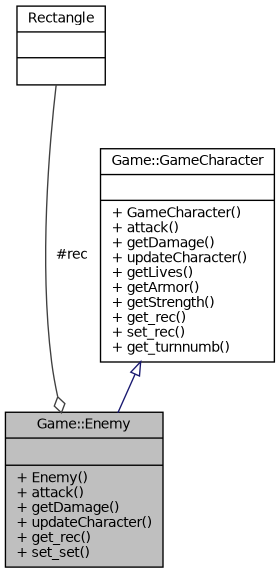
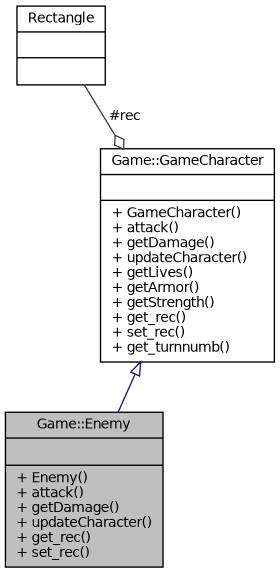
edge "Rectangle" -> "Game::Enemy": now "Rectangle" -> "Game::GameCharacter"
node "Game::Enemy": text "+ set_set()" -> "+ set_rec()"
